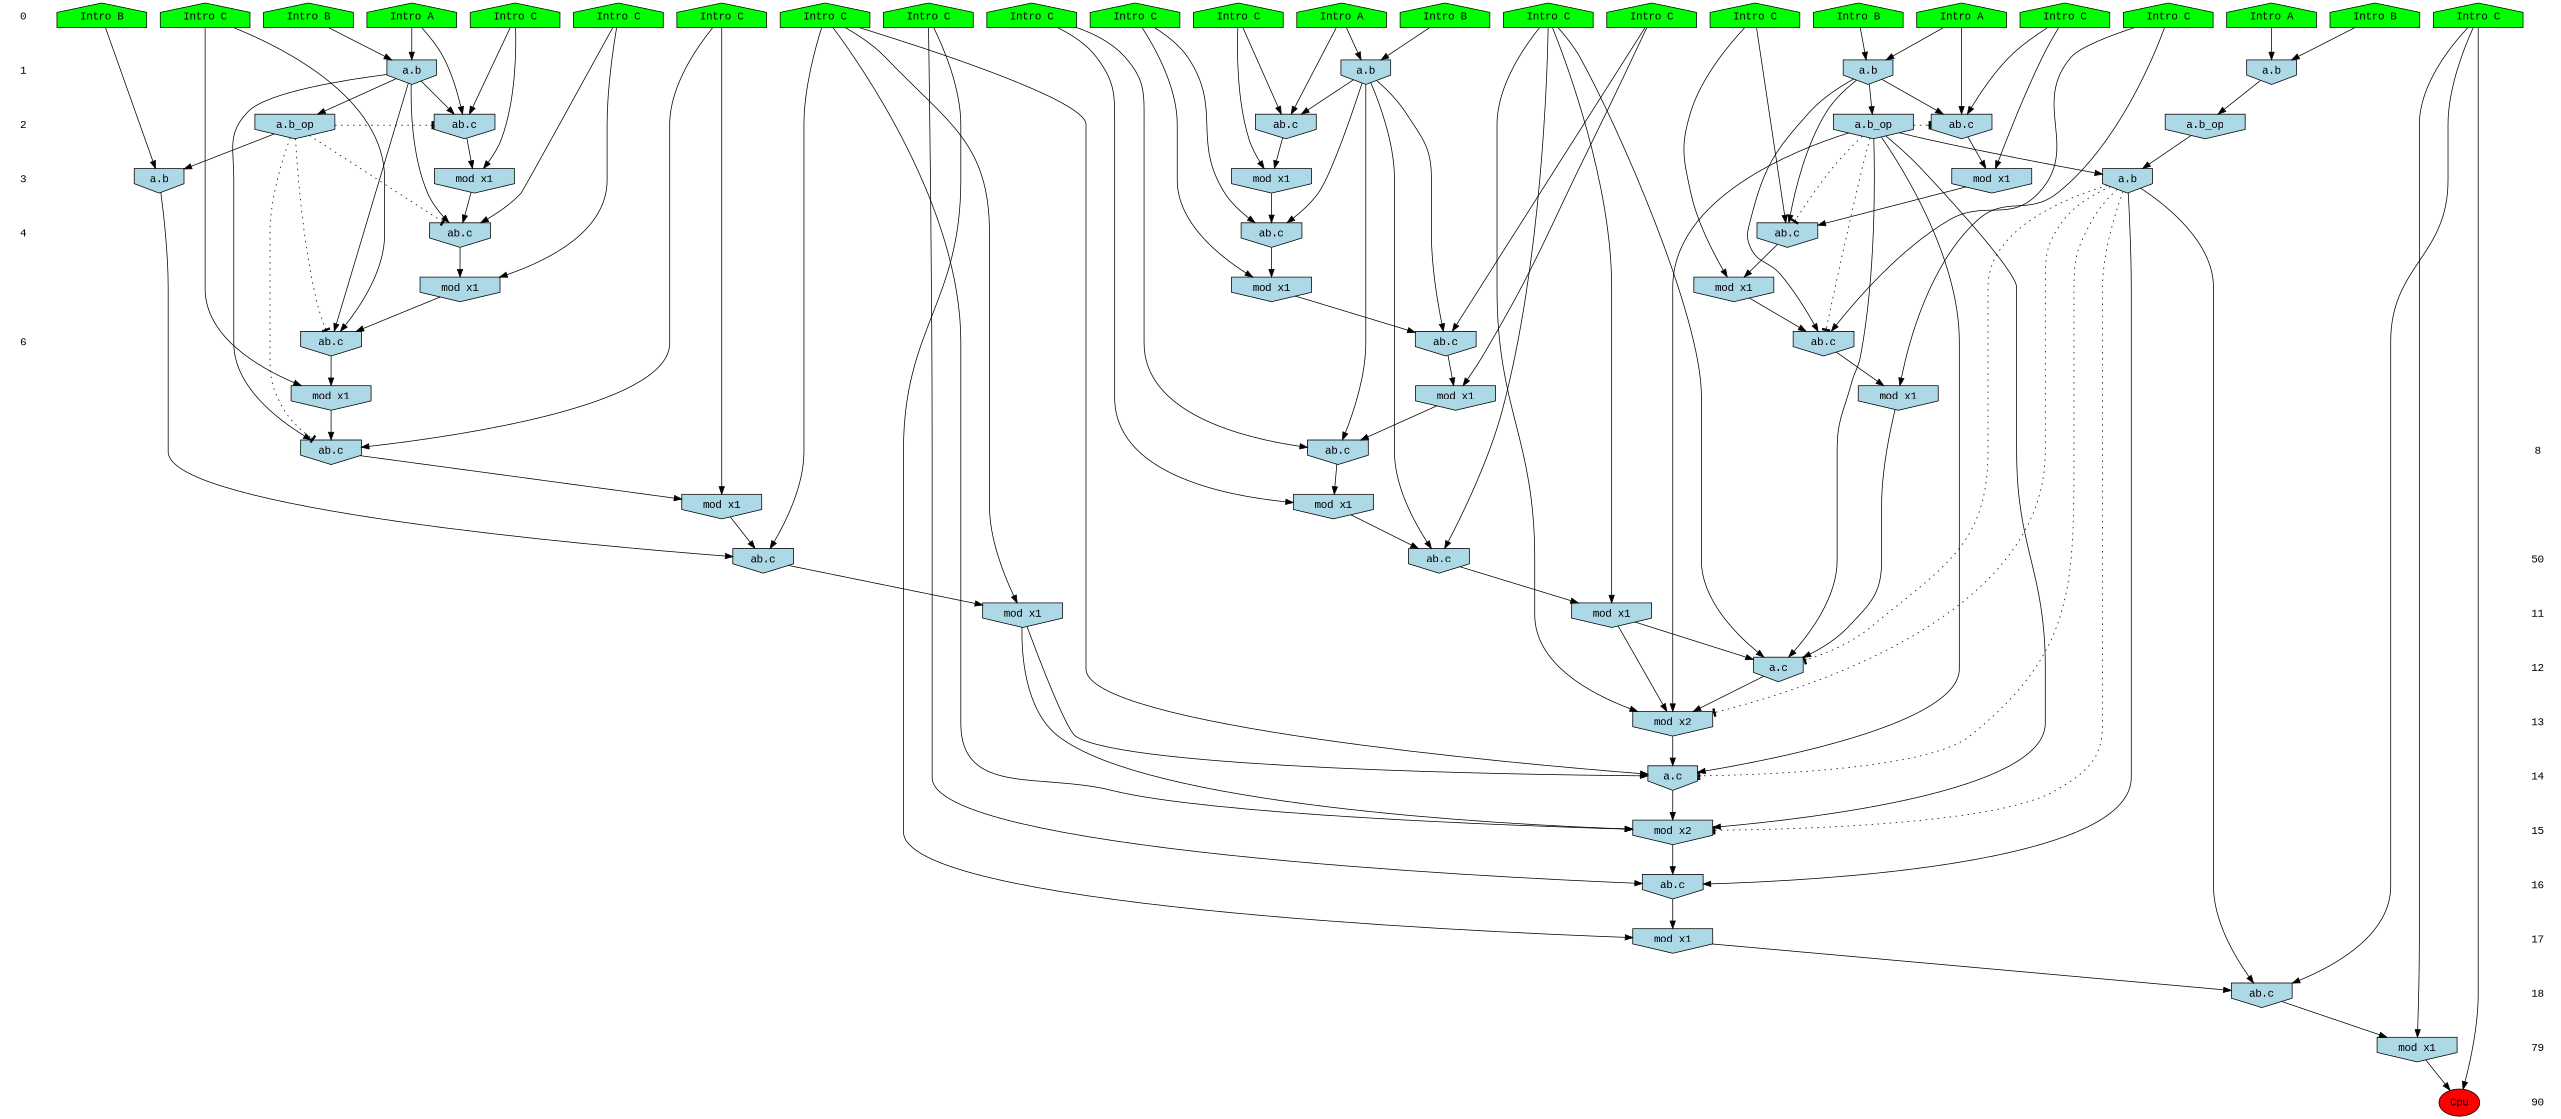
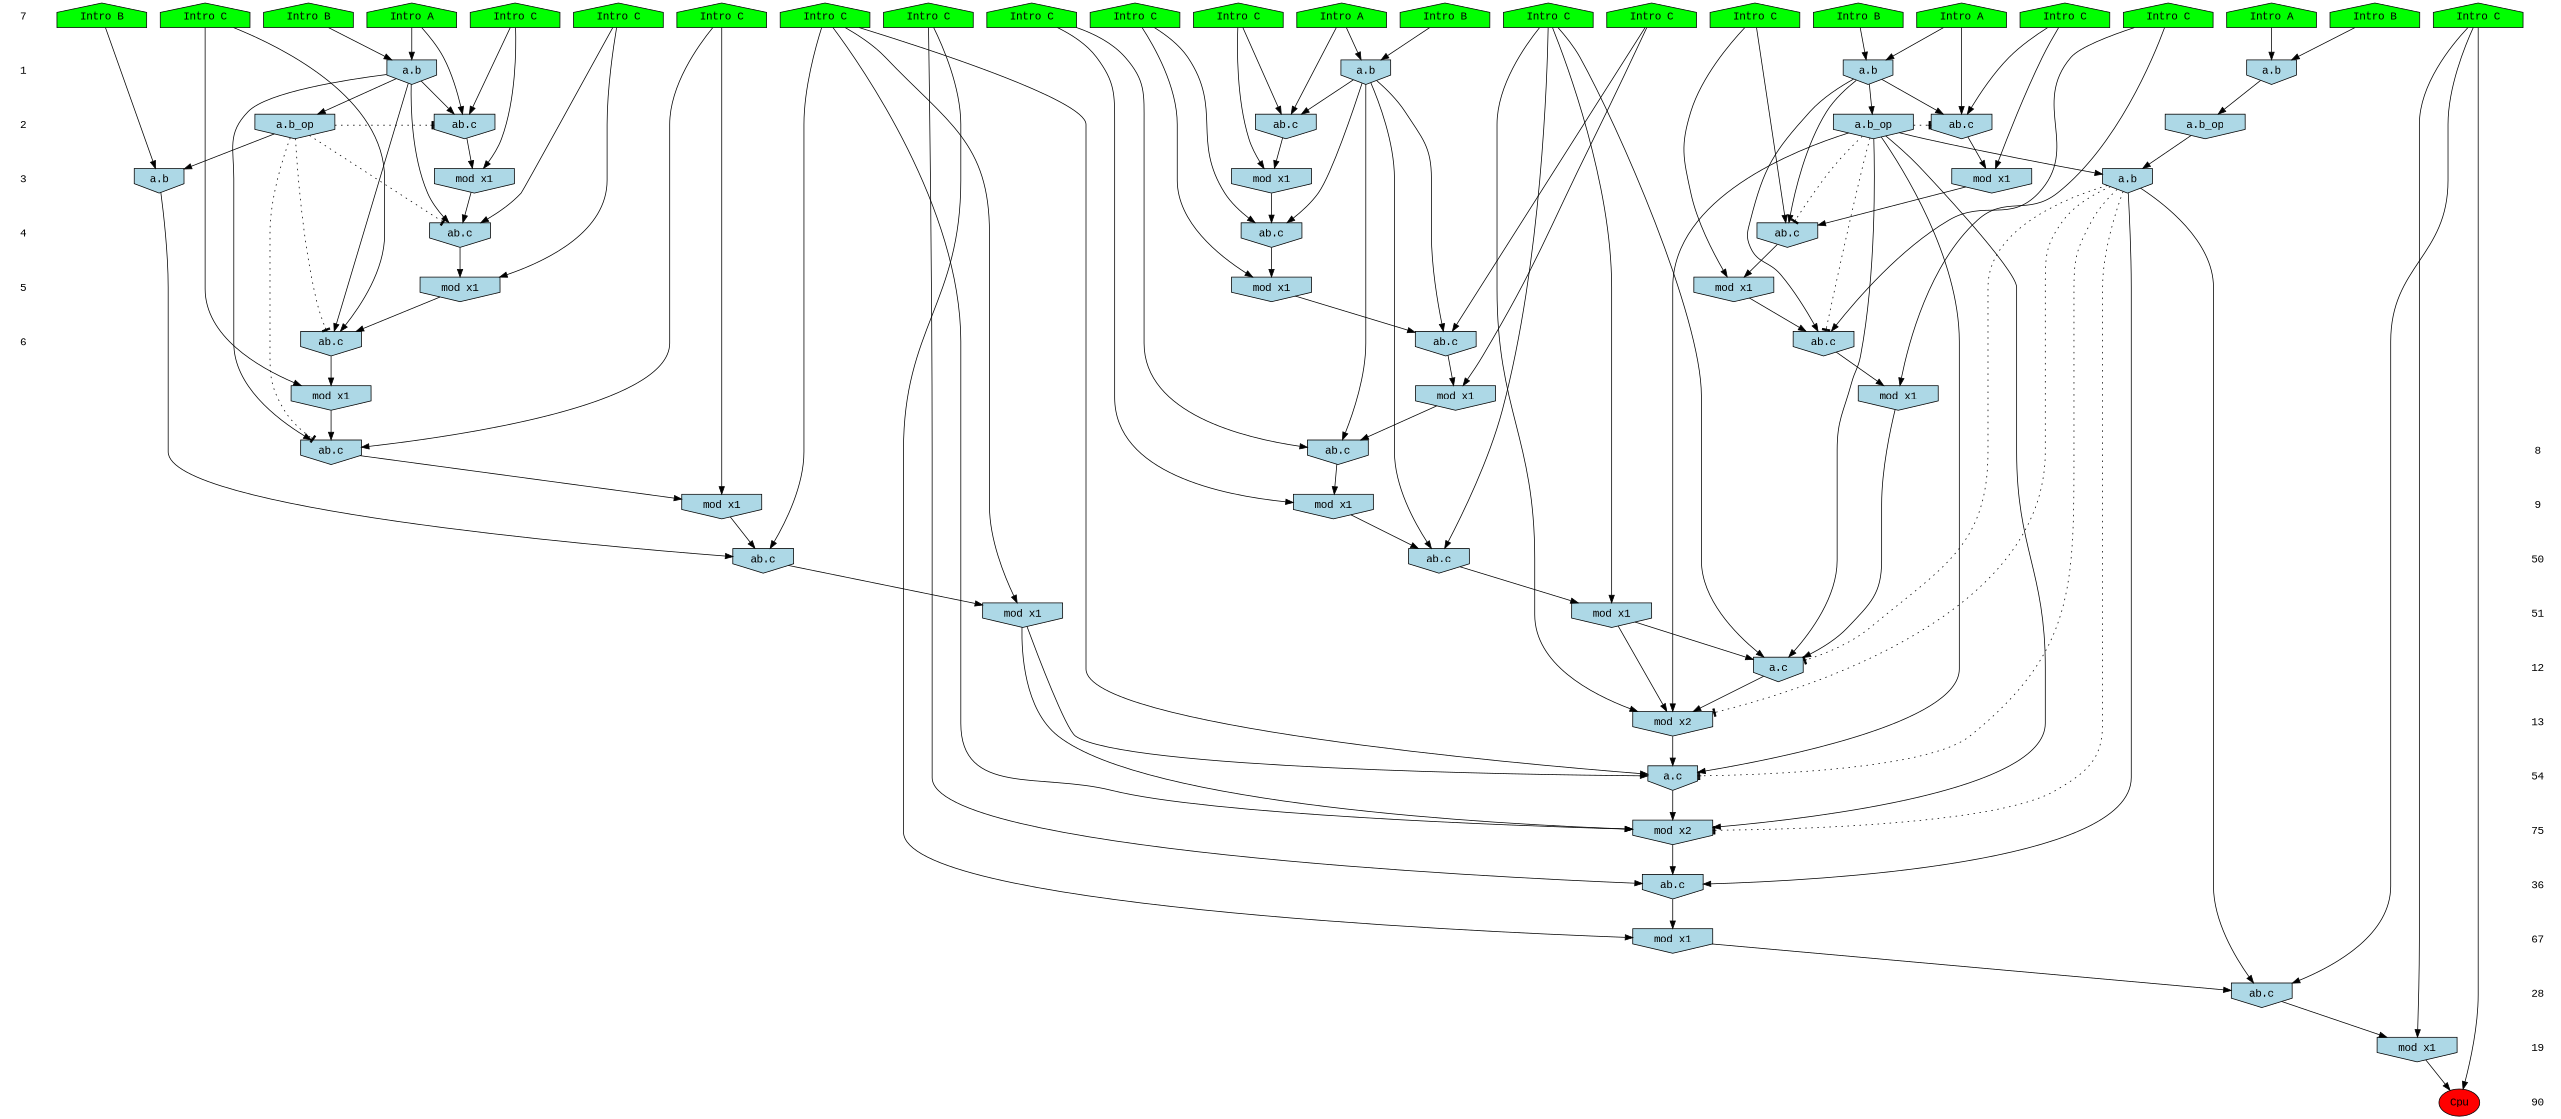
node "0": label "0" -> "7"
node "5": added
node "9": added
node "11": label "11" -> "51"
node "14": label "14" -> "54"
node "15": label "15" -> "75"
node "16": label "16" -> "36"
node "17": label "17" -> "67"
node "18": label "18" -> "28"
node "79": label "79" -> "19"
